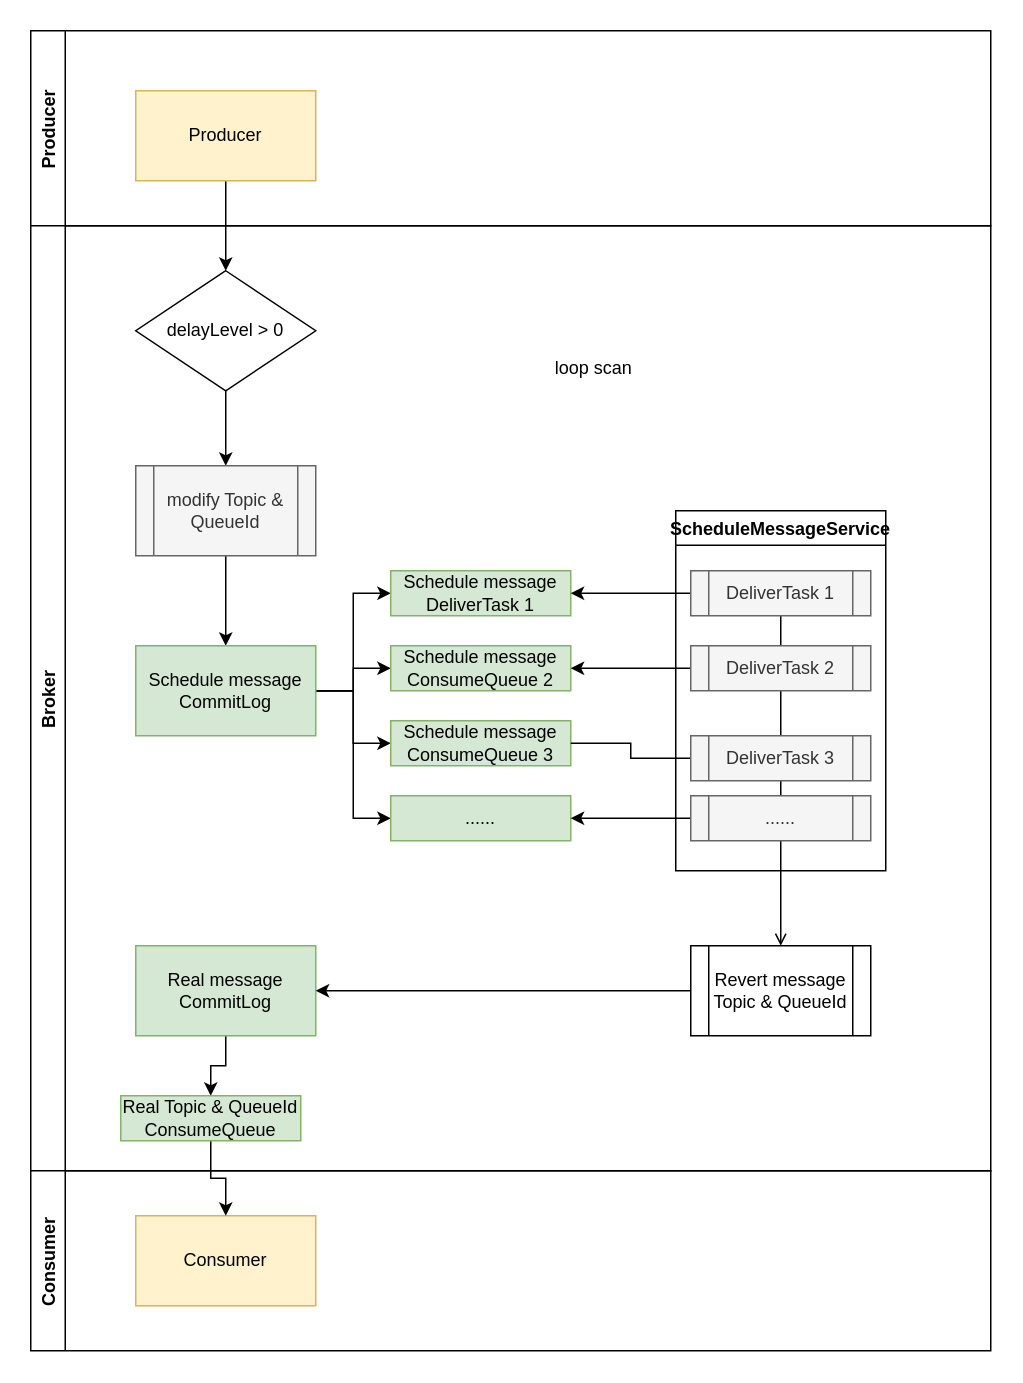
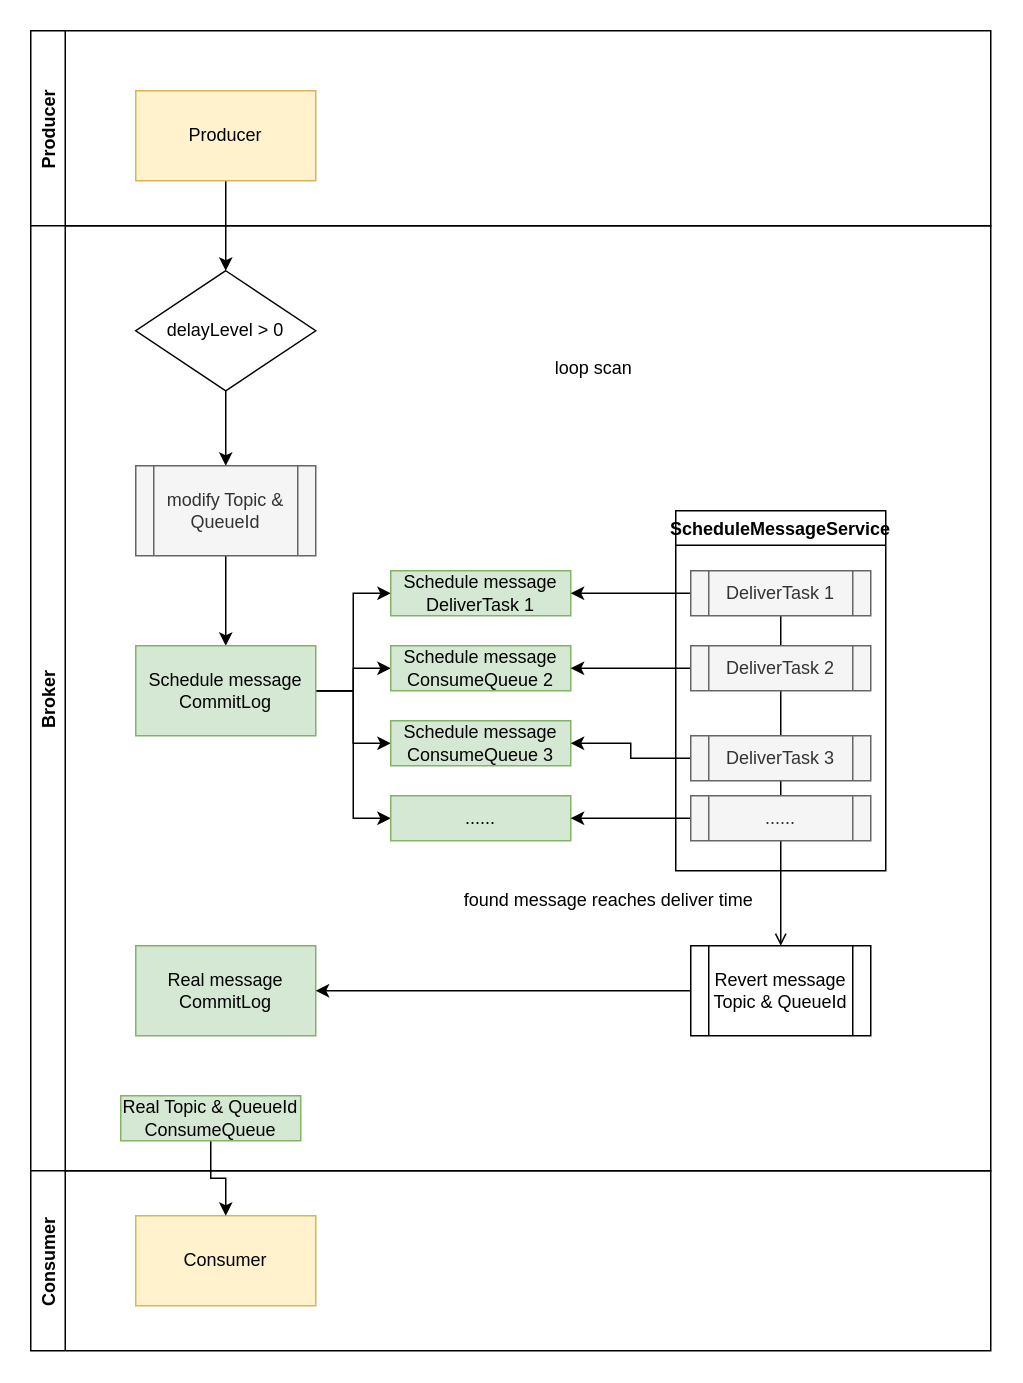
edge "Schedule message ConsumeQueue 3" -- "DeliverTask 3": arrowhead none -> classic
node "found message reaches deliver time": added
edge "Real message CommitLog" -> "Real Topic & QueueId ConsumeQueue": removed
